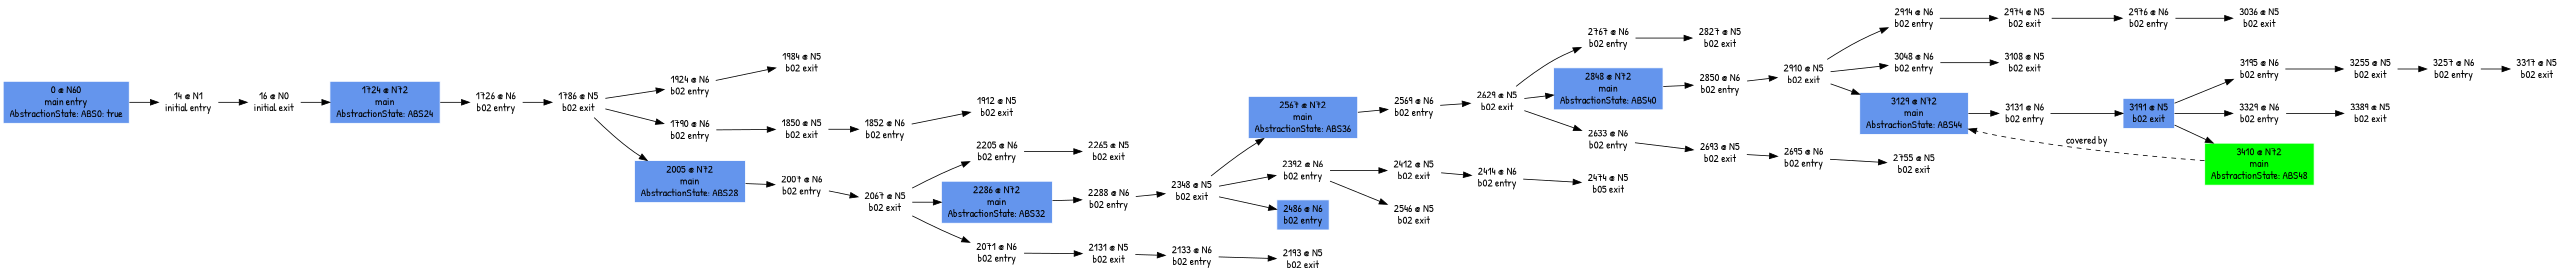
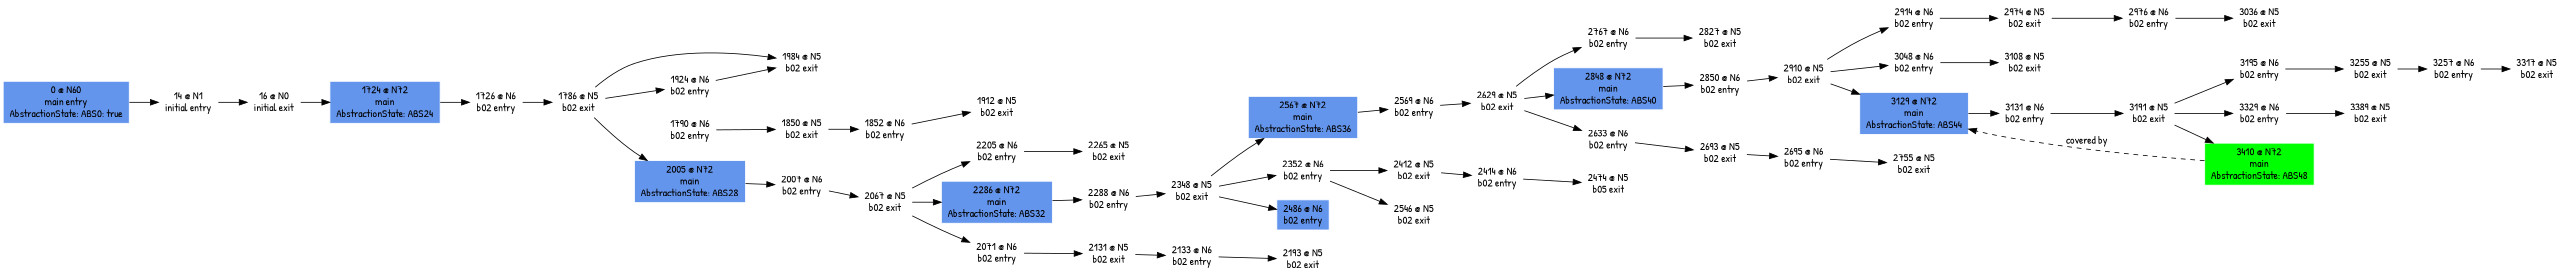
node "3191 @ N5 b02 exit": fillcolor cornflowerblue -> white
edge "1786 @ N5 b02 exit" -> "1790 @ N6 b02 entry": now "1786 @ N5 b02 exit" -> "1984 @ N5 b02 exit"
node "2392 @ N6 b02 entry": label "2392 @ N6 b02 entry" -> "2352 @ N6 b02 entry"
